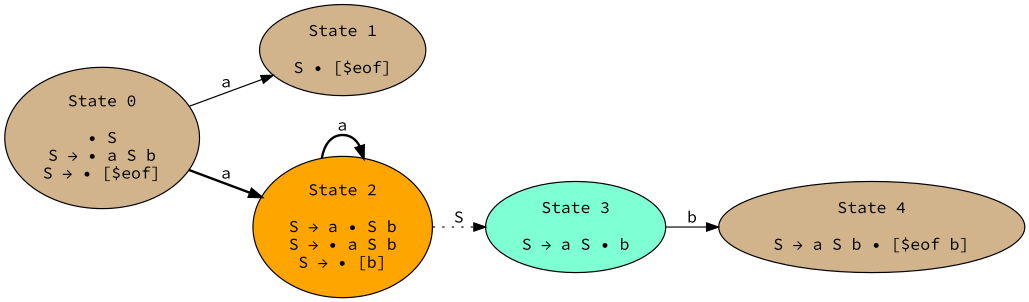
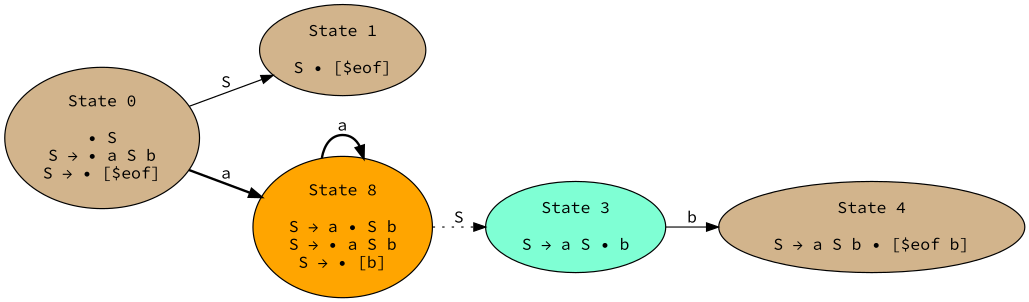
edge "State 0 • S S → • a S b S → • [$eof]" -> "State 1 S • [$eof]": label "a" -> "S"
node "State 2 S → a • S b S → • a S b S → • [b]": label "State 2 S → a • S b S → • a S b S → • [b]" -> "State 8 S → a • S b S → • a S b S → • [b]"
